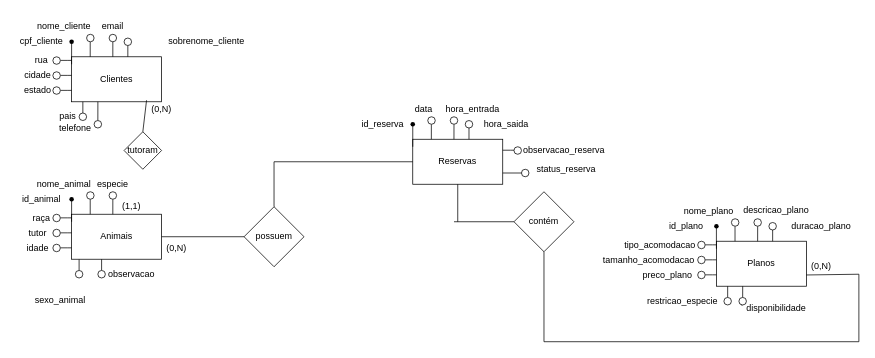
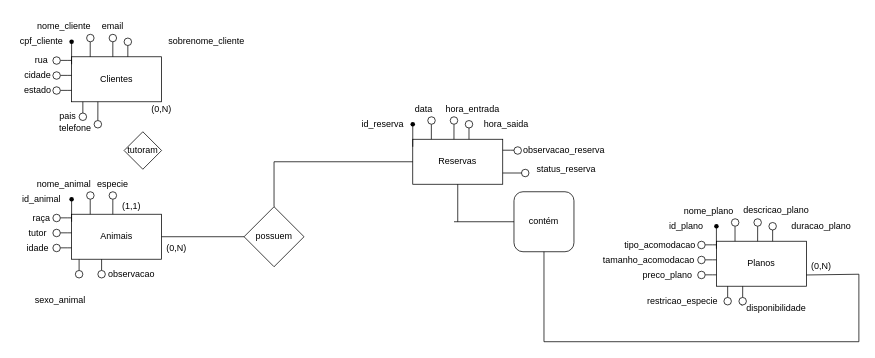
edge "Clientes" -- "tutoram": removed
node "contém": shape diamond -> rounded rectangle
